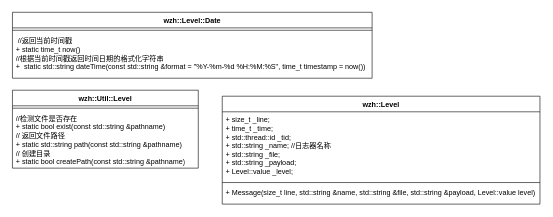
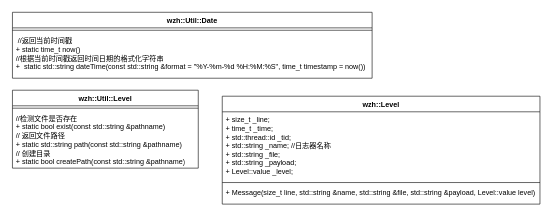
node "wzh::Level::Date": label "wzh::Level::Date" -> "wzh::Util::Date"
